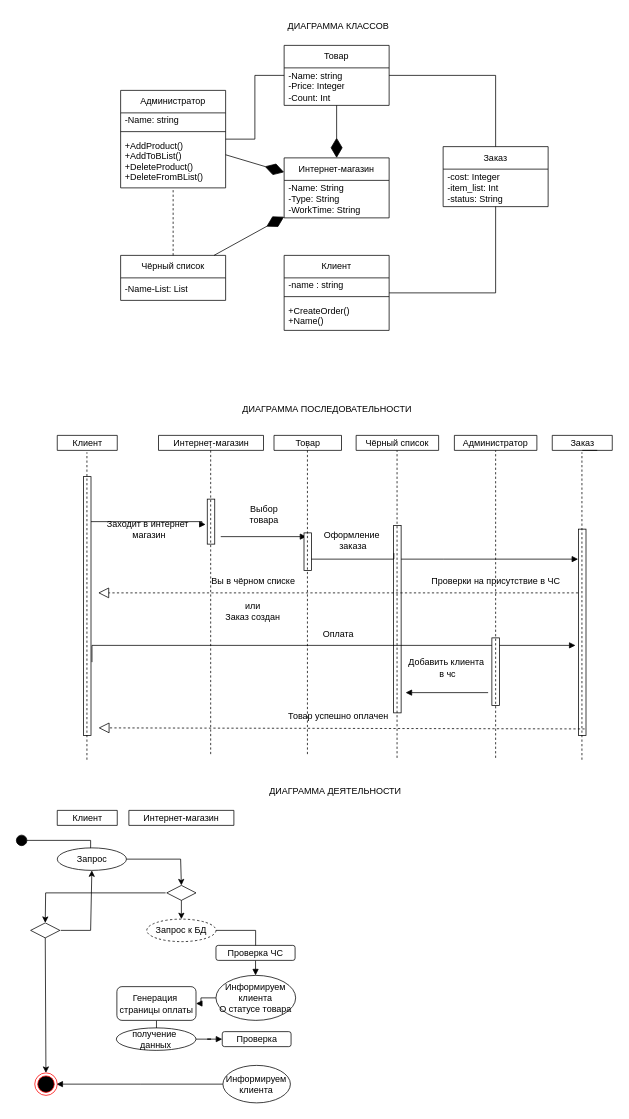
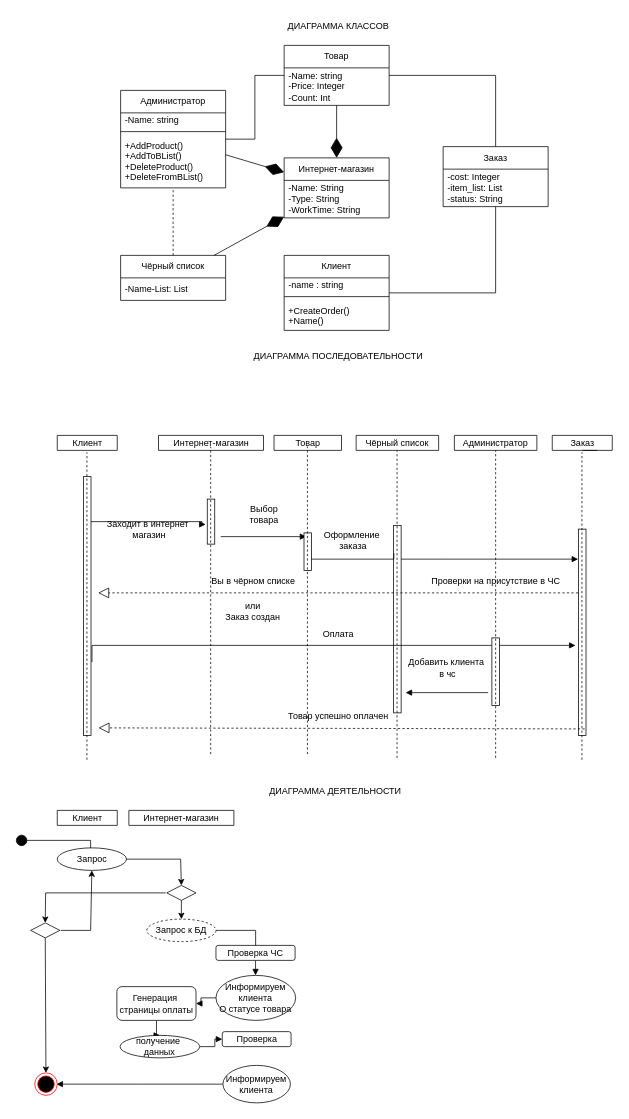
node "-cost: Integer -item_list: Int -status: String": label "-cost: Integer -item_list: Int -status: String" -> "-cost: Integer -item_list: List -status: String"
node "ДИАГРАММА ПОСЛЕДОВАТЕЛЬНОСТИ": moved (327, 409) -> (338, 357)
node "получение данных": moved (156, 1039) -> (160, 1047)
